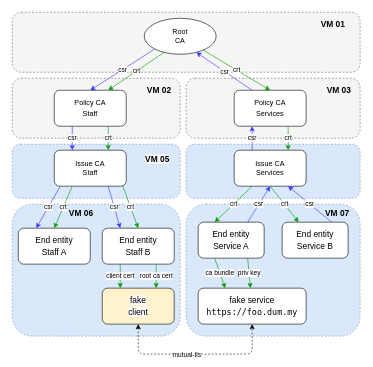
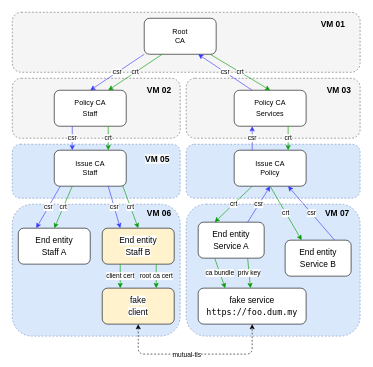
node "Root CA": shape ellipse -> rounded rectangle
node "Issue CA Services": label "Issue CA Services" -> "Issue CA Policy"
node "VM 06": moved (81, 213) -> (159, 213)
node "End entity Service B": moved (315, 240) -> (318, 258)
node "End entity Staff B": fillcolor #ffffff -> #fff2cc
